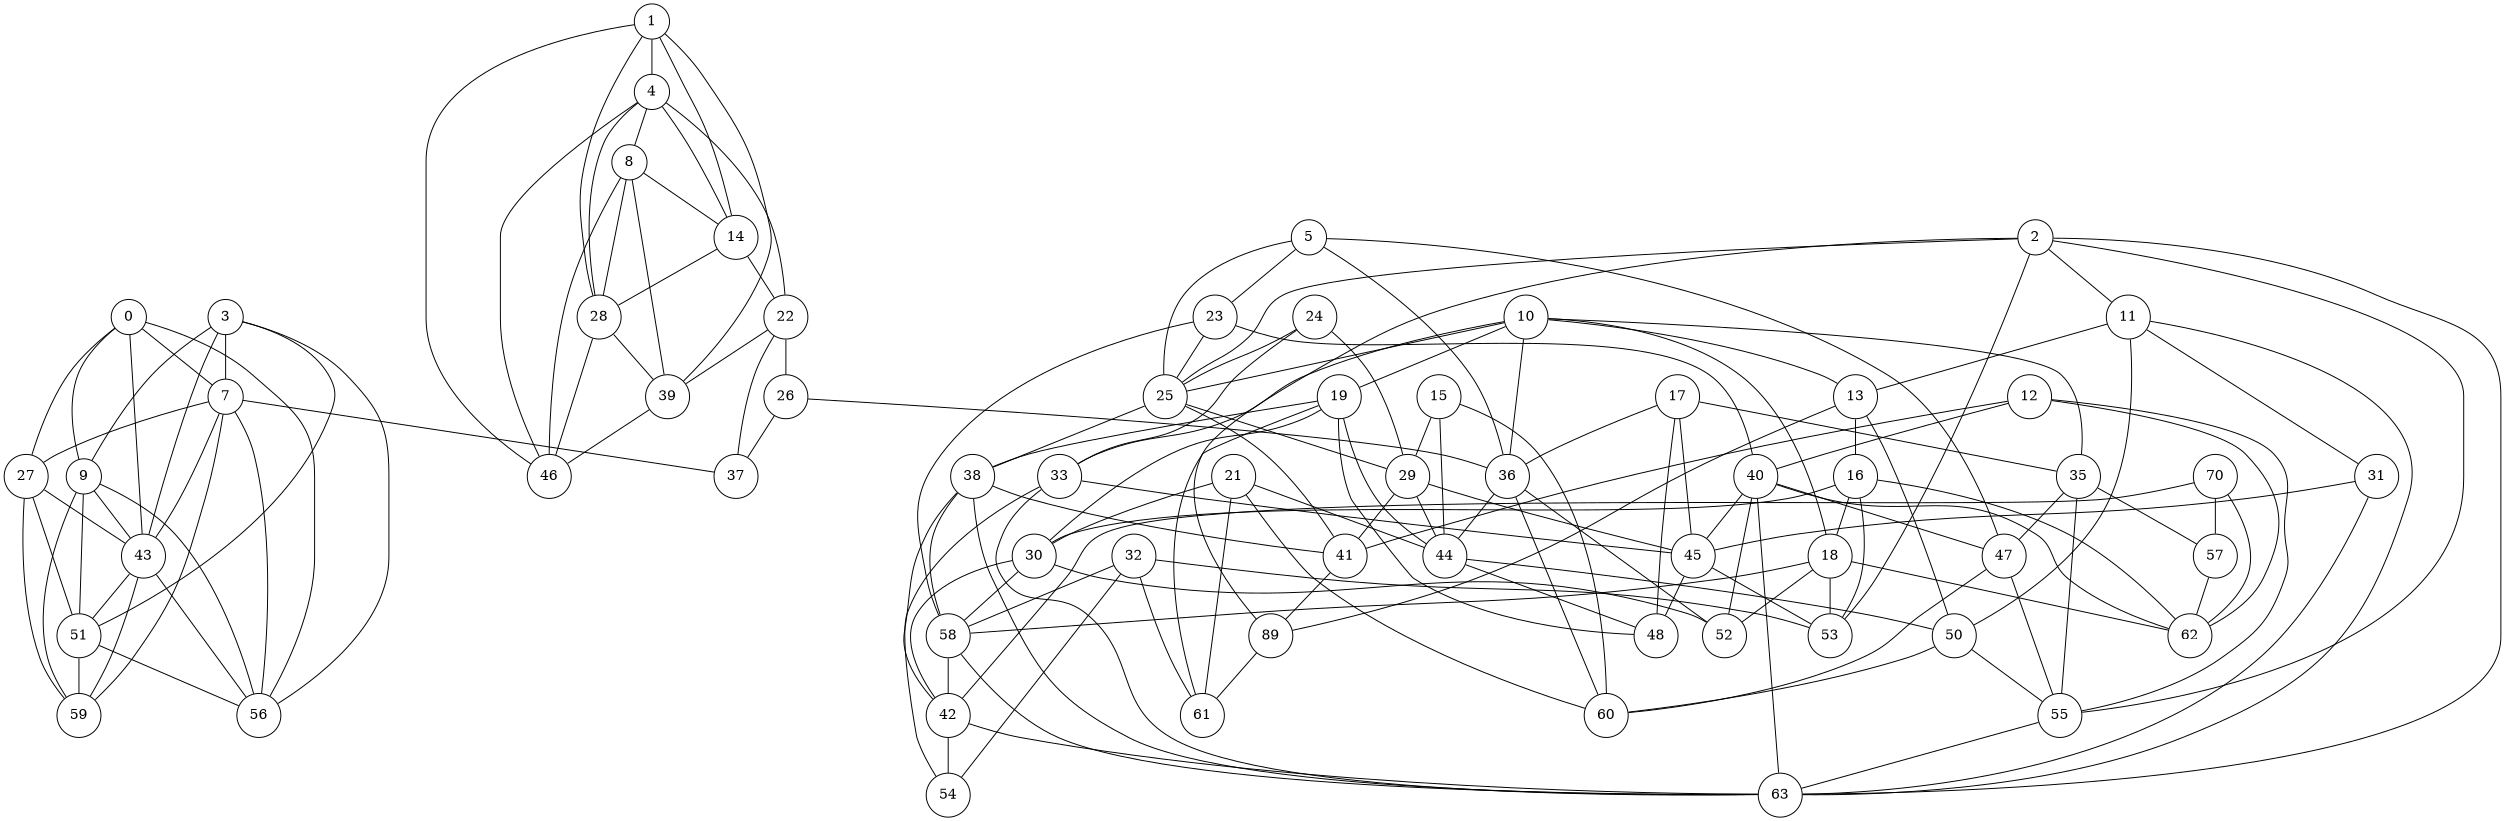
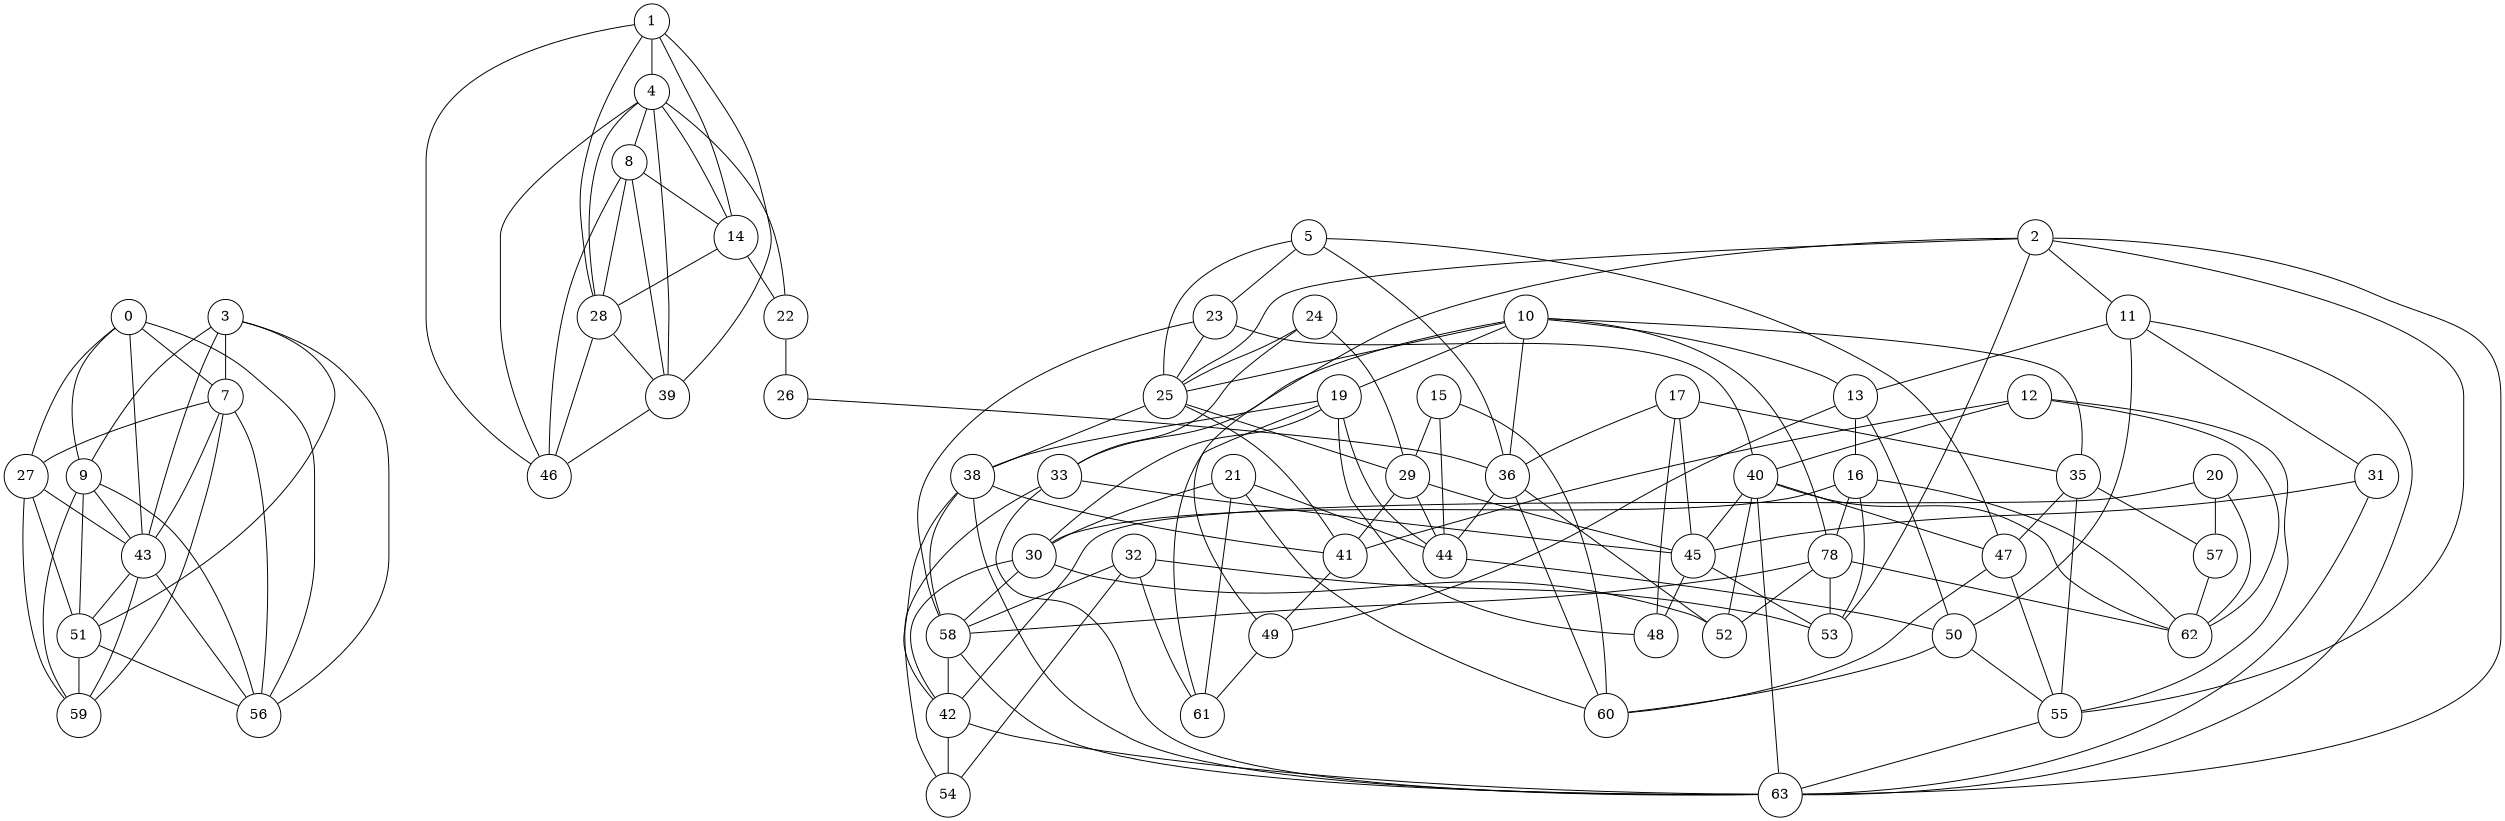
edge "22" -- "39": now "4" -- "39"
node "37": removed
node "70": label "70" -> "20"
node "18": label "18" -> "78"
edge "44" -- "48": removed
node "89": label "89" -> "49"
